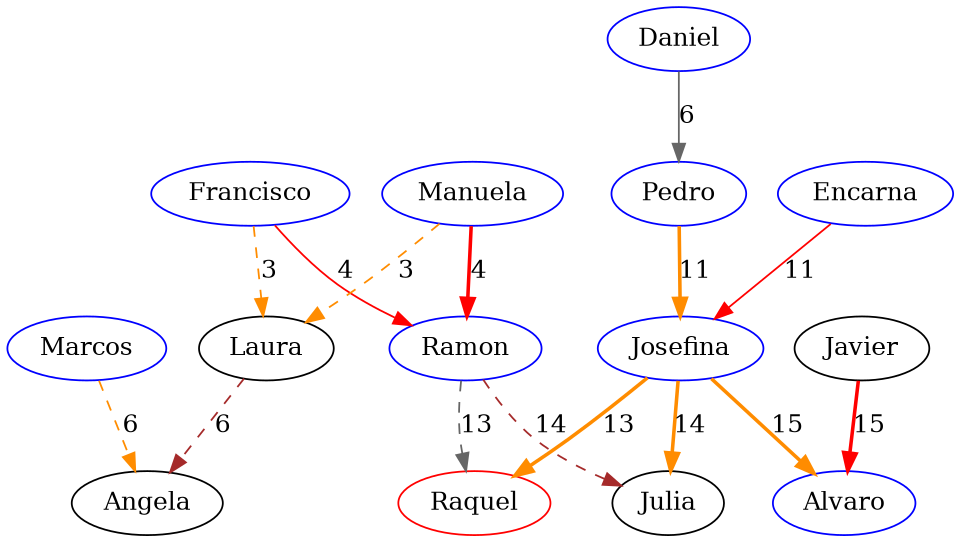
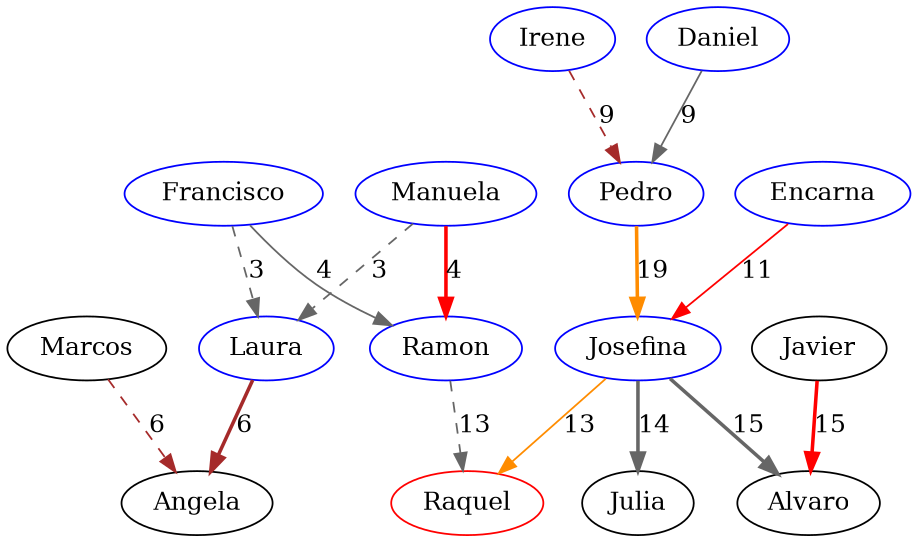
node "Irene": added
edge "Daniel" -> "Pedro": label "6" -> "9"
edge "Francisco" -> "Laura": color darkorange -> gray40
edge "Manuela" -> "Laura": color darkorange -> gray40
edge "Pedro" -> "Josefina": label "11" -> "19"
edge "Francisco" -> "Ramon": color red -> gray40
node "Marcos": color blue -> black
node "Laura": color black -> blue
edge "Josefina" -> "Julia": color darkorange -> gray40
edge "Marcos" -> "Angela": color darkorange -> brown
edge "Laura" -> "Angela": style dashed -> bold
edge "Josefina" -> "Alvaro": color darkorange -> gray40
edge "Josefina" -> "Raquel": style bold -> solid
edge "Ramon" -> "Julia": removed, label "14"
node "Alvaro": color blue -> black
